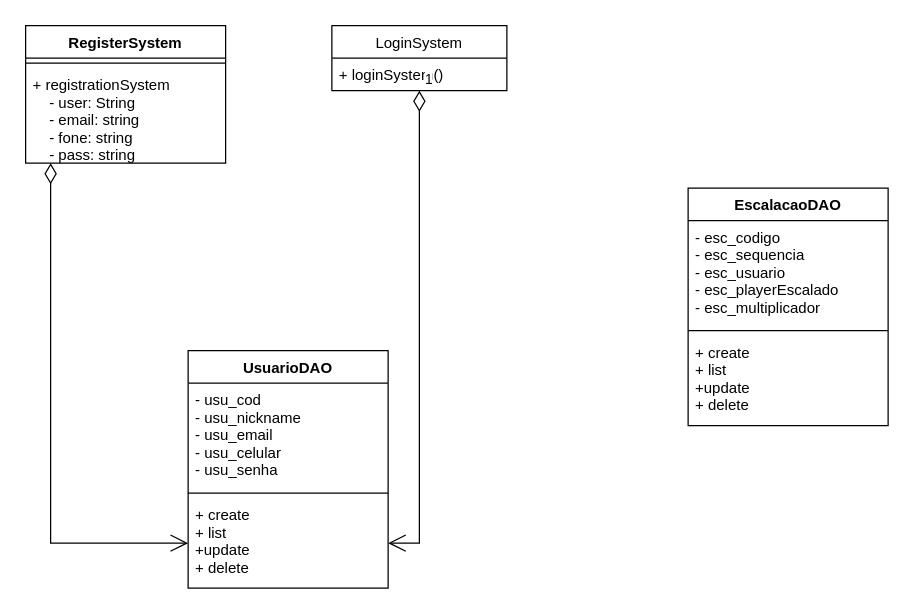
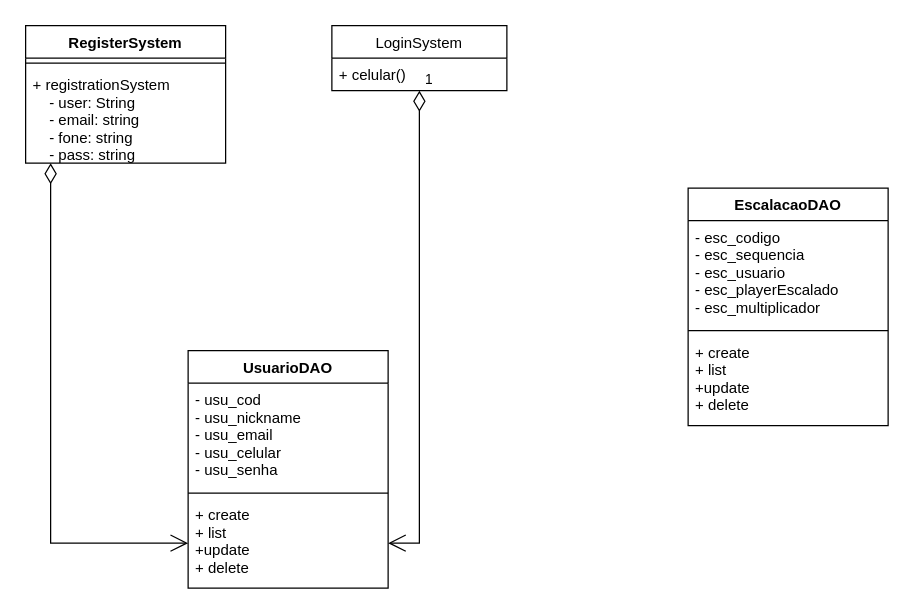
node "+ loginSystem()": label "+ loginSystem()" -> "+ celular()"
